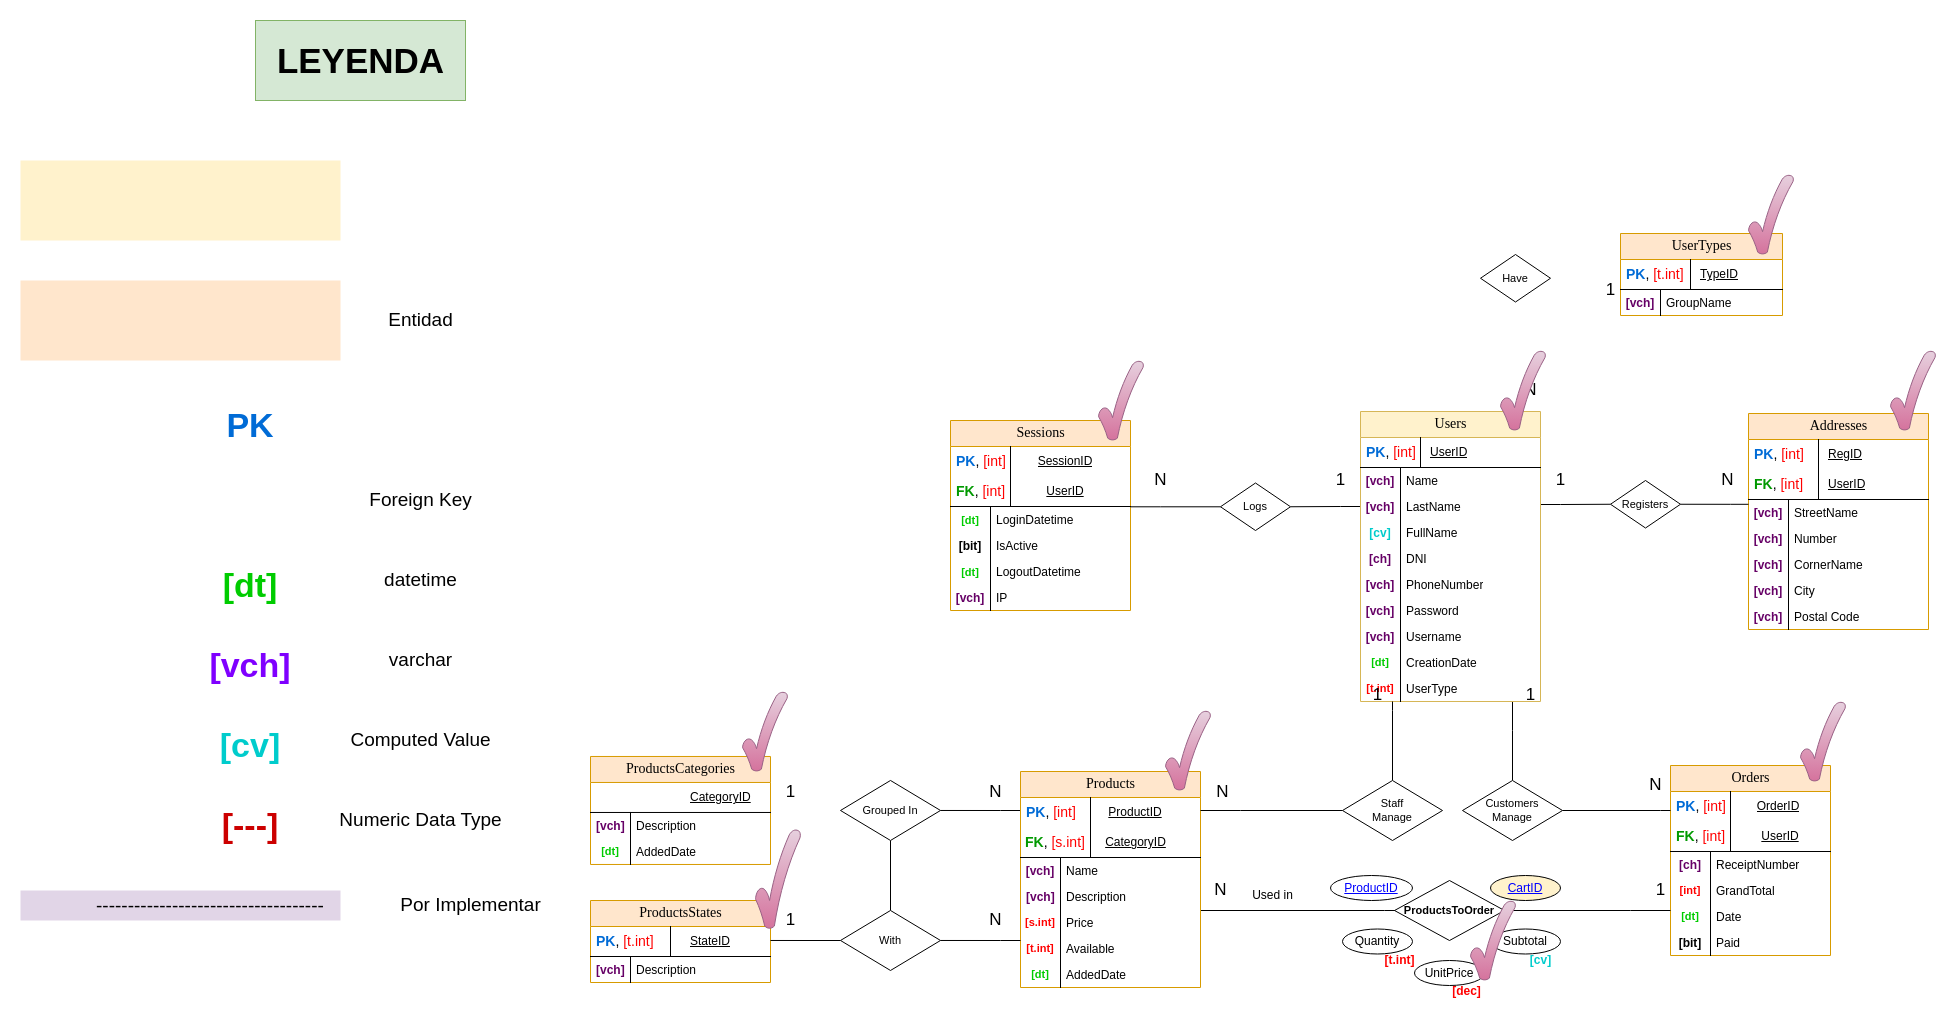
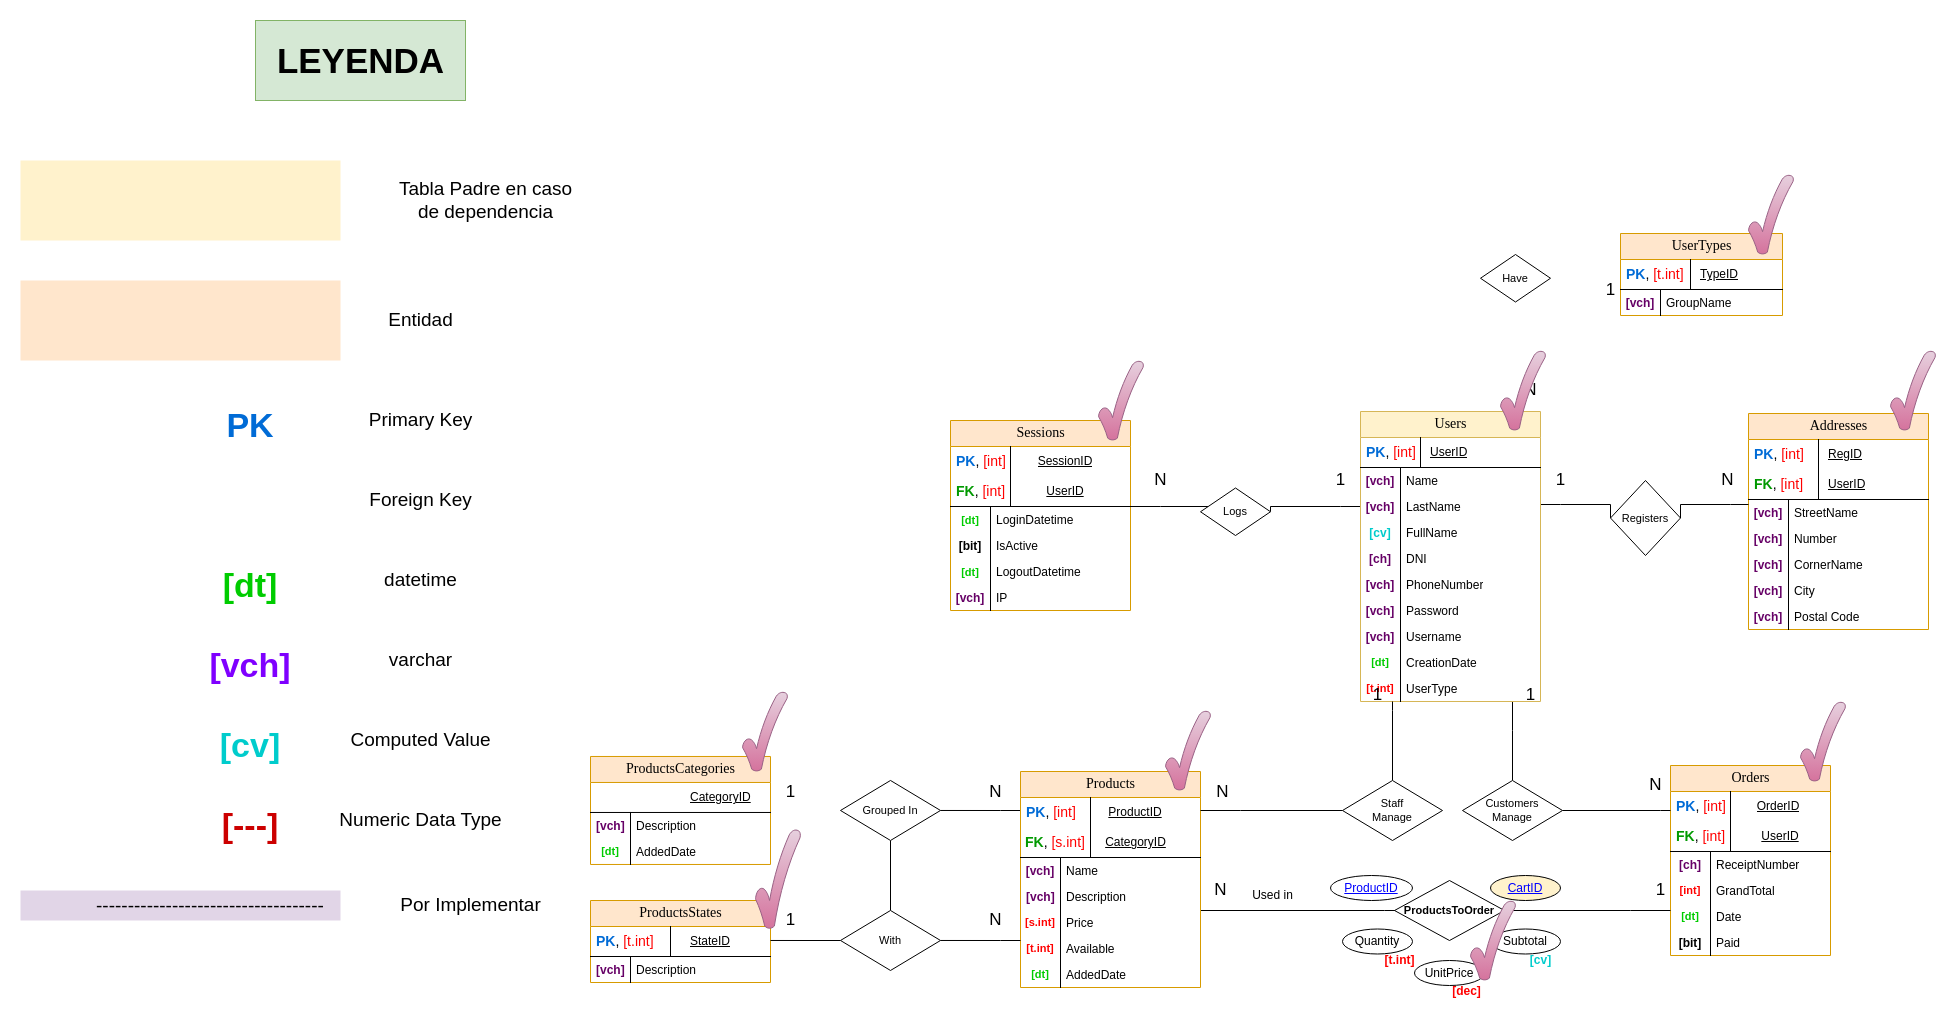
node "Tabla Padre en caso de dependencia": added
node "Primary Key": added
node "Registers": size 70x48 -> 70x75
node "Logs": moved (1256, 507) -> (1236, 512)
